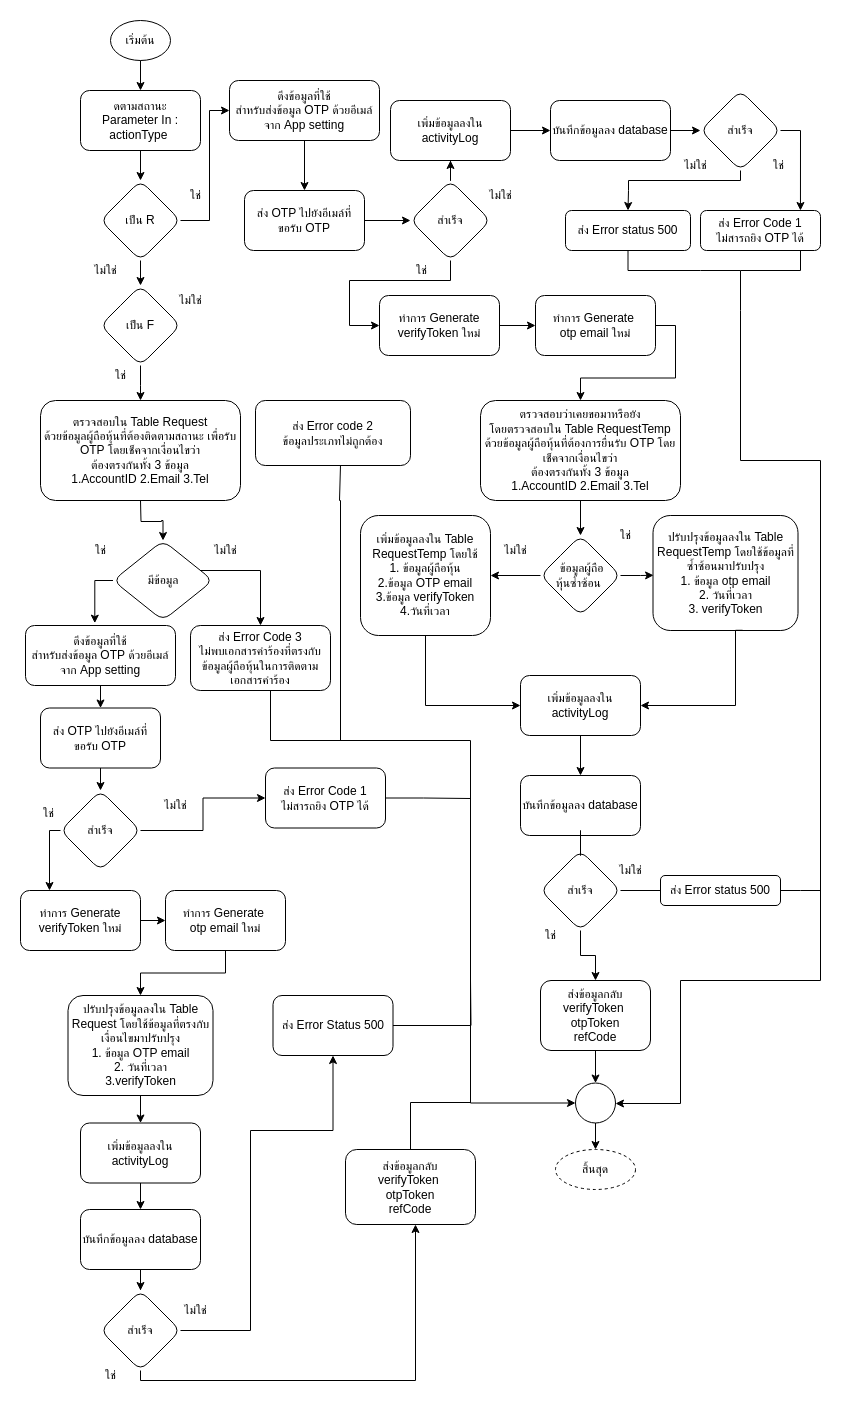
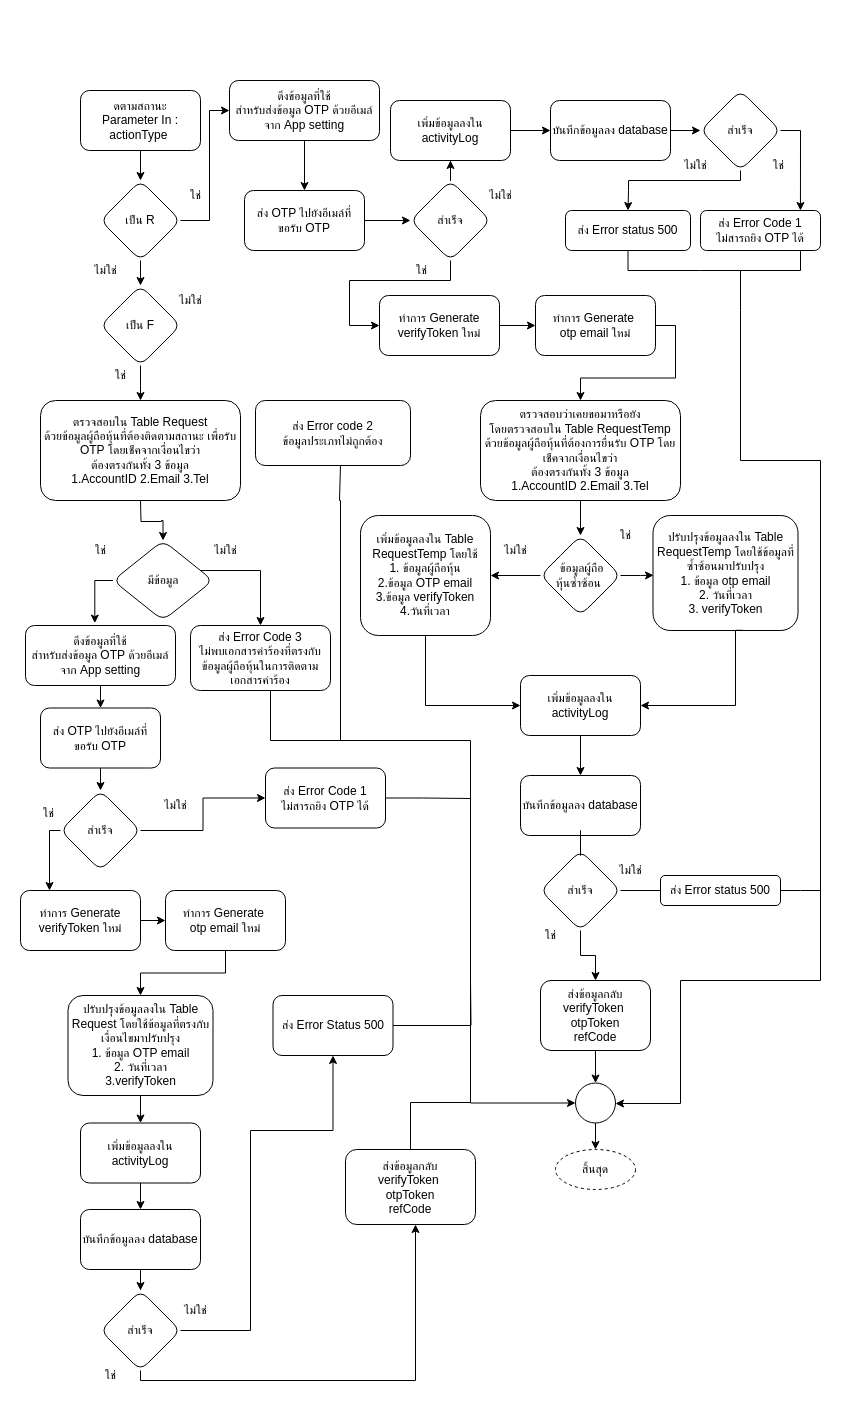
node "เริ่มต้น": removed
edge "เริ่มต้น" -> "ดตามสถานะ Parameter In : actionType": removed
